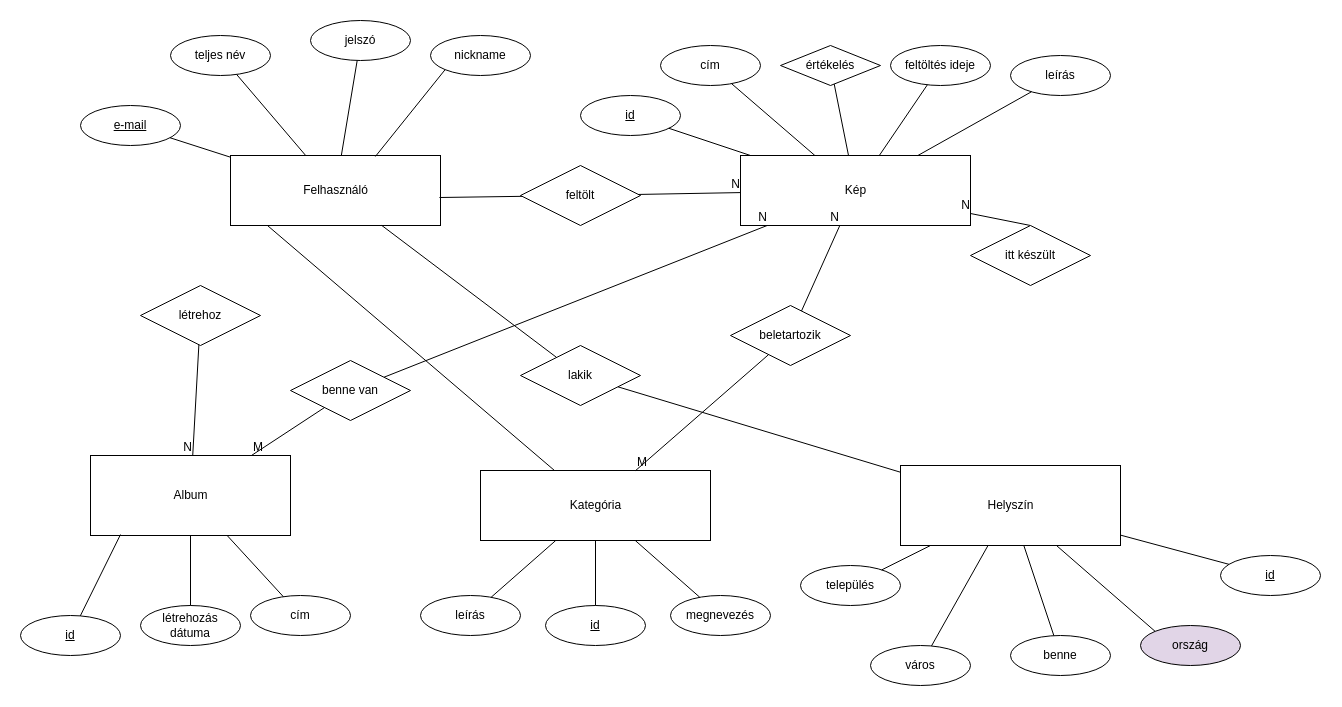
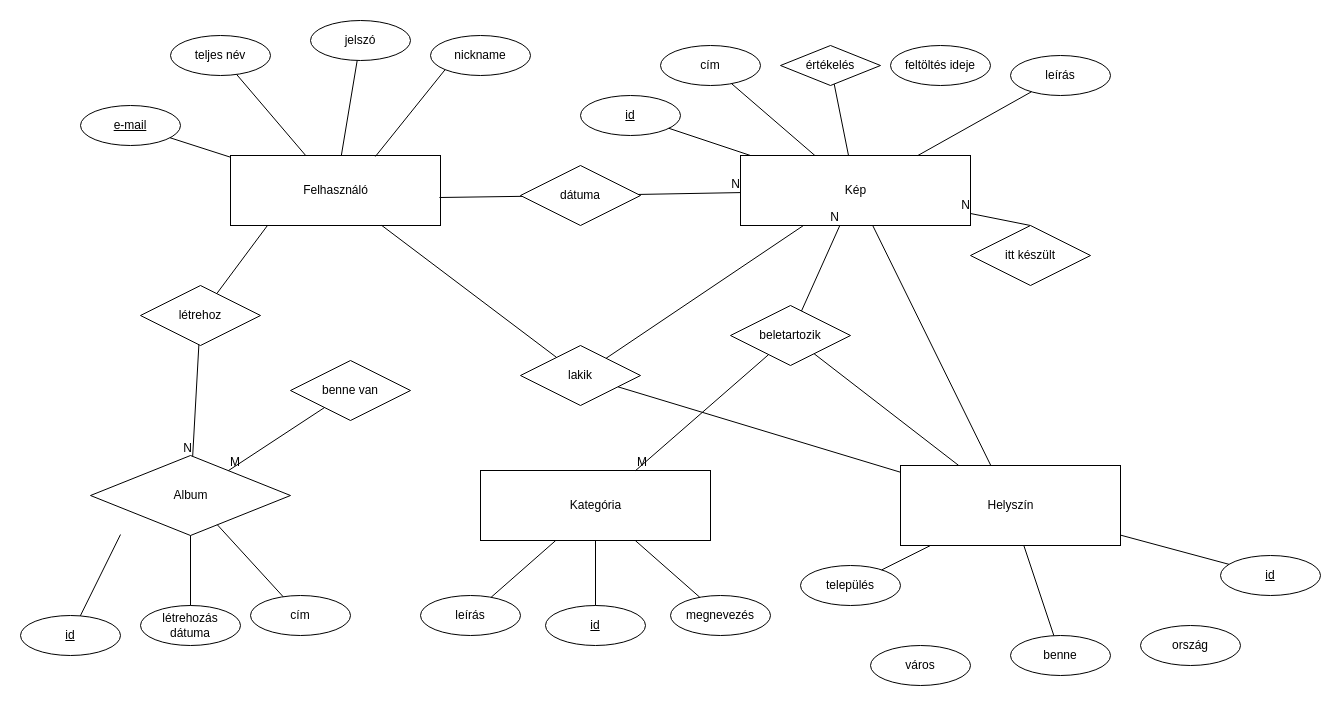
edge "feltöltés ideje" -- "Kép": now "lakik" -- "Kép"
node "feltölt": label "feltölt" -> "dátuma"
edge "Kép" -- "benne van": removed, label "N"
edge "Felhasználó" -- "Kategória": now "Felhasználó" -- "létrehoz"
node "Album": shape rectangle -> diamond
edge "Helyszín" -- "ország": now "Helyszín" -- "Kép"
edge "Helyszín" -- "város": now "Helyszín" -- "beletartozik"
node "ország": fillcolor #e1d5e7 -> #ffffff
